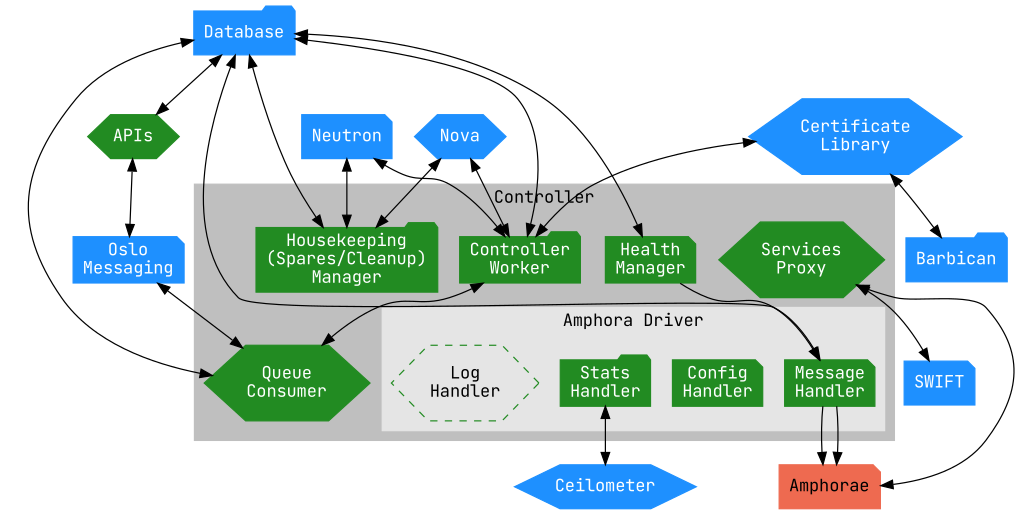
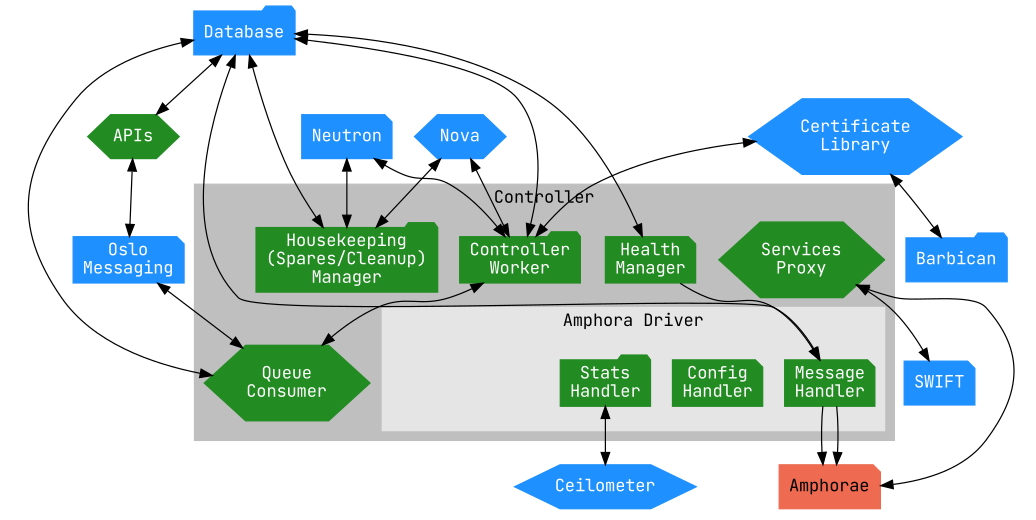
node "Log Handler": removed
